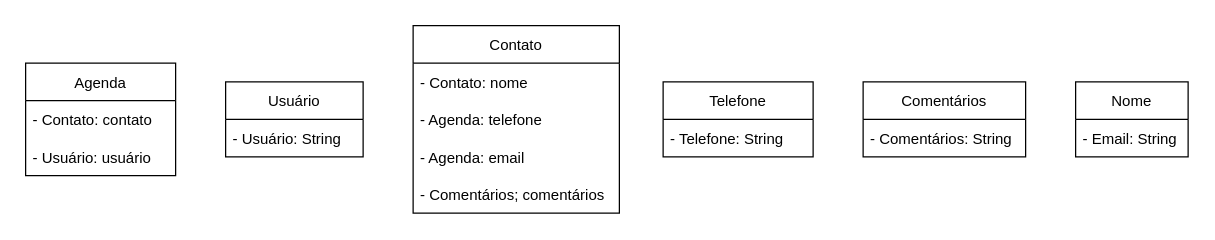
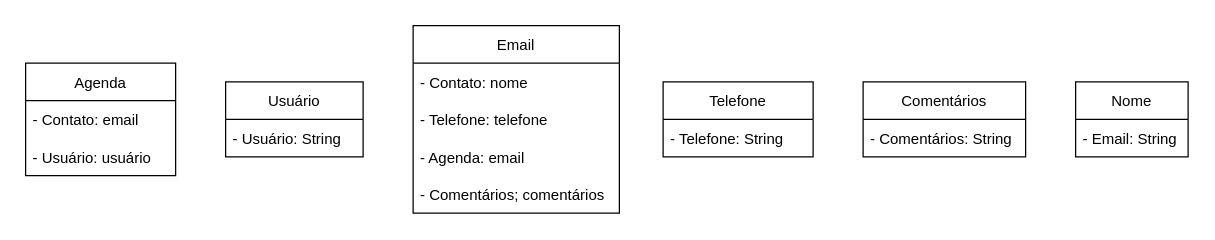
node "Contato": label "Contato" -> "Email"
node "- Contato: contato": label "- Contato: contato" -> "- Contato: email"
node "- Agenda: telefone": label "- Agenda: telefone" -> "- Telefone: telefone"
